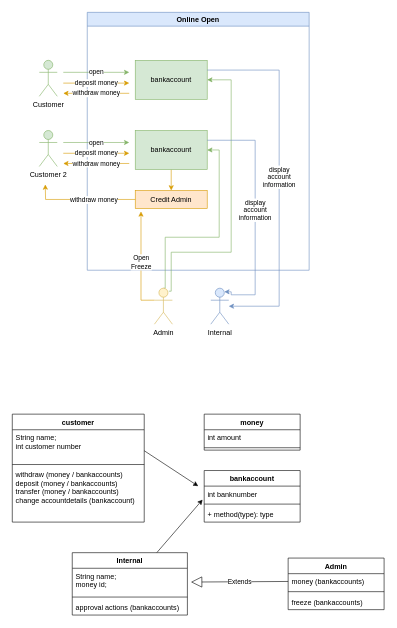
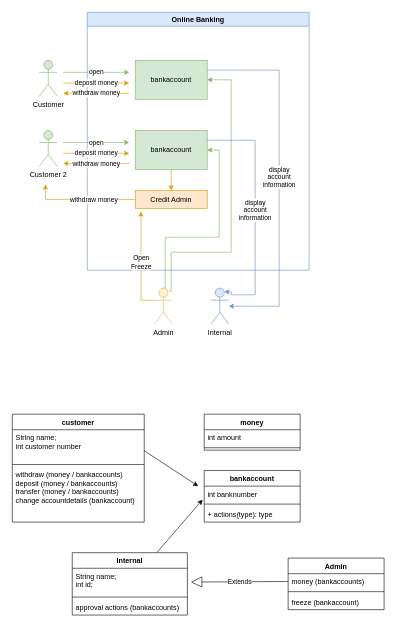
node "Online Open": label "Online Open" -> "Online Banking"
node "+ method(type): type": label "+ method(type): type" -> "+ actions(type): type"
node "String name; money id;": label "String name; money id;" -> "String name; int id;"
node "freeze (bankaccounts)": label "freeze (bankaccounts)" -> "freeze (bankaccount)"
